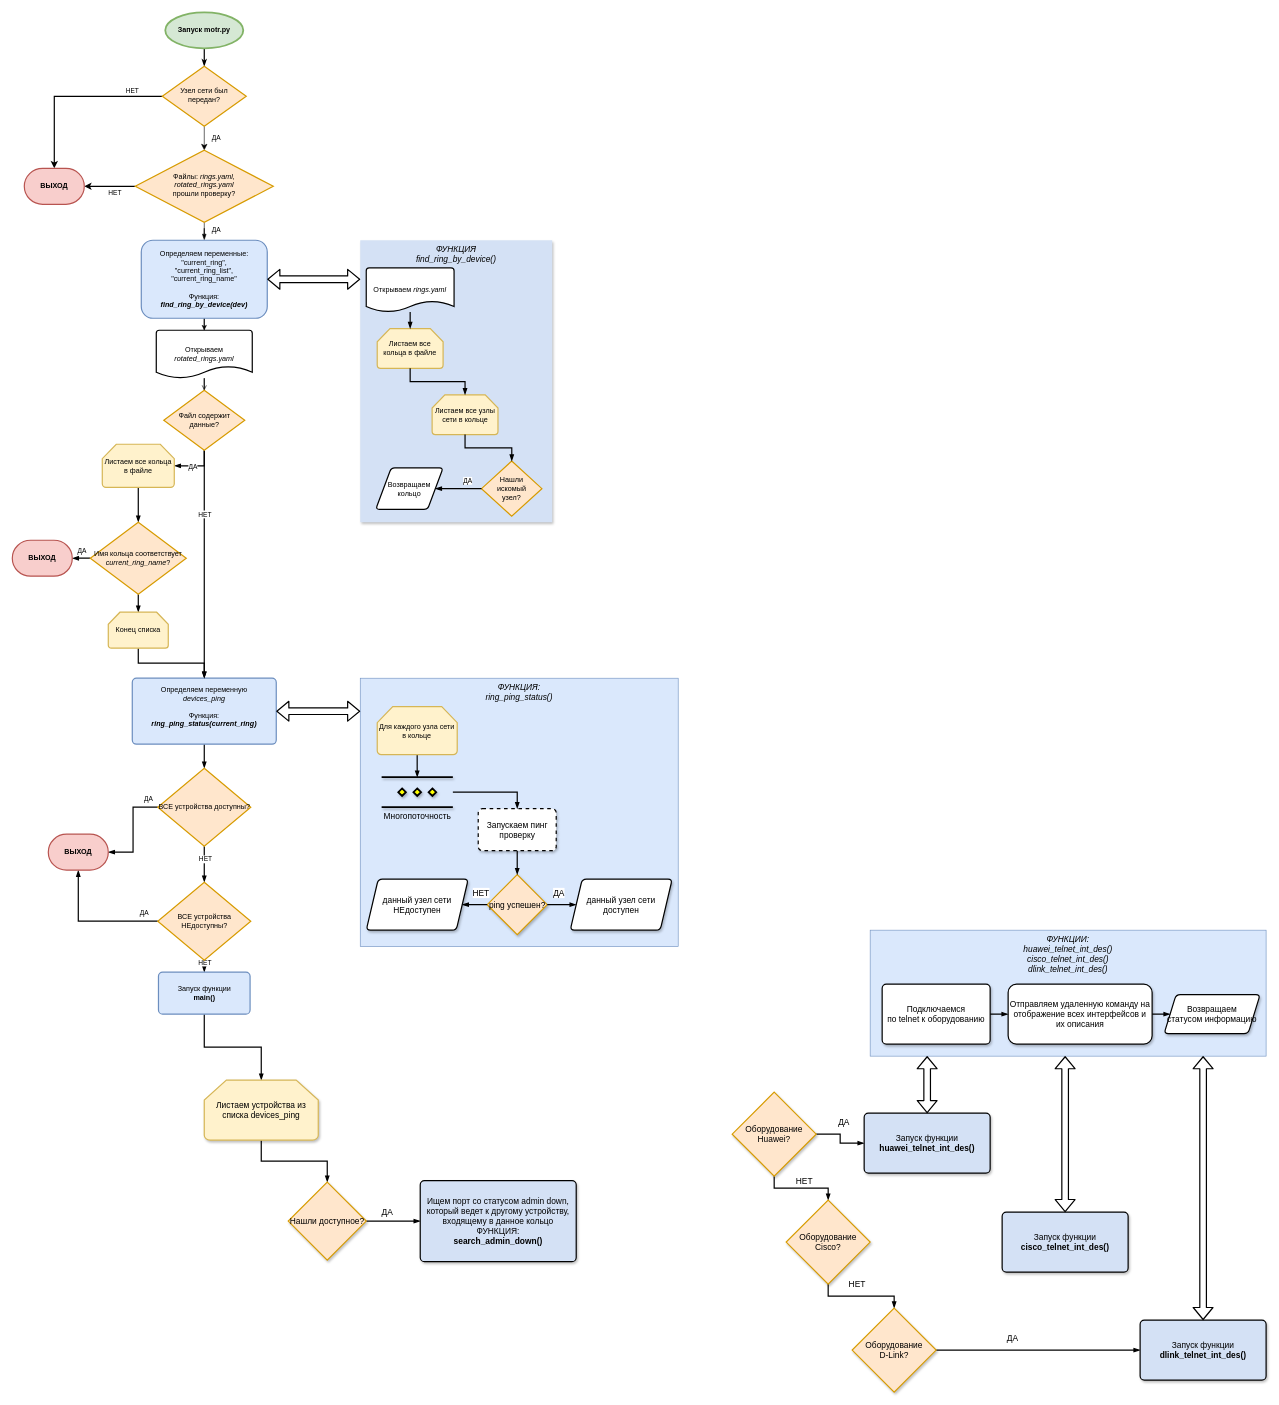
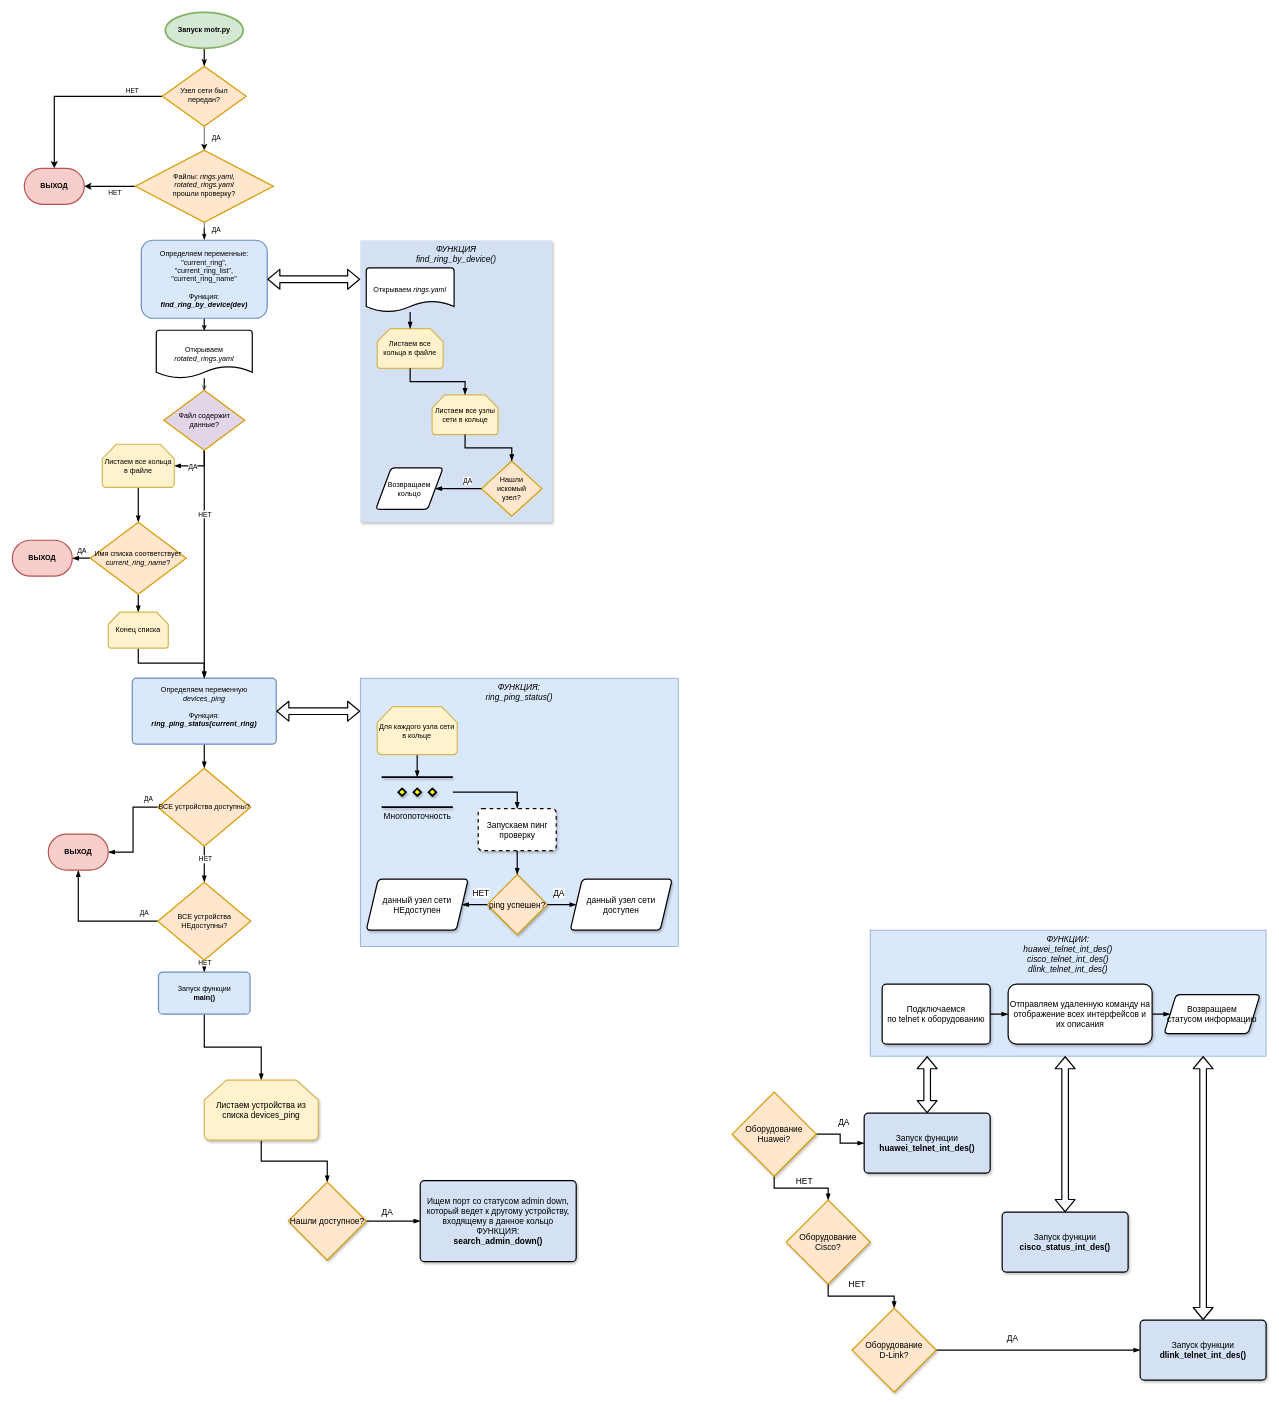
node "Файл содержит данные?": fillcolor #ffe6cc -> #e1d5e7
node "Имя кольца соответствует current_ring_name?": label "Имя кольца соответствует current_ring_name?" -> "Имя списка соответствует current_ring_name?"
node "Запуск функции cisco_telnet_int_des()": label "Запуск функции cisco_telnet_int_des()" -> "Запуск функции cisco_status_int_des()"
